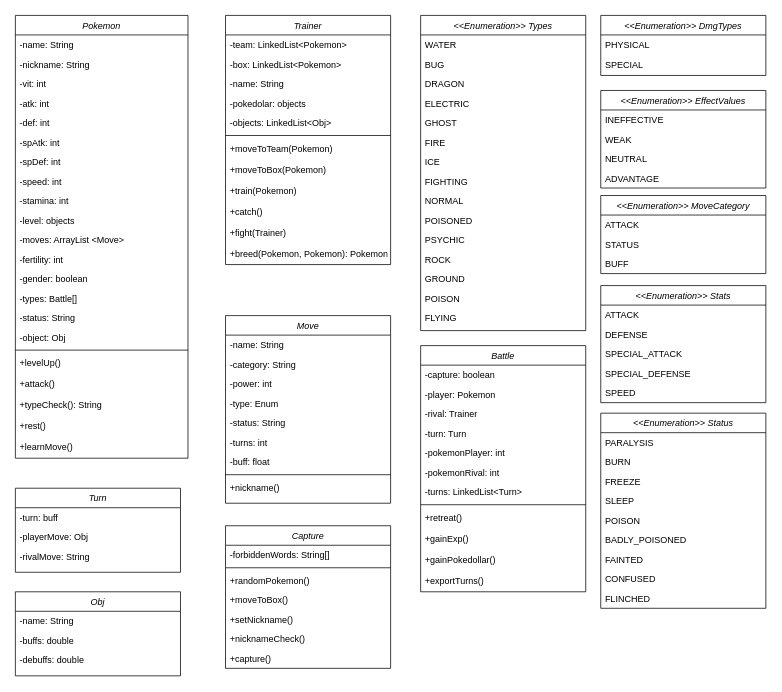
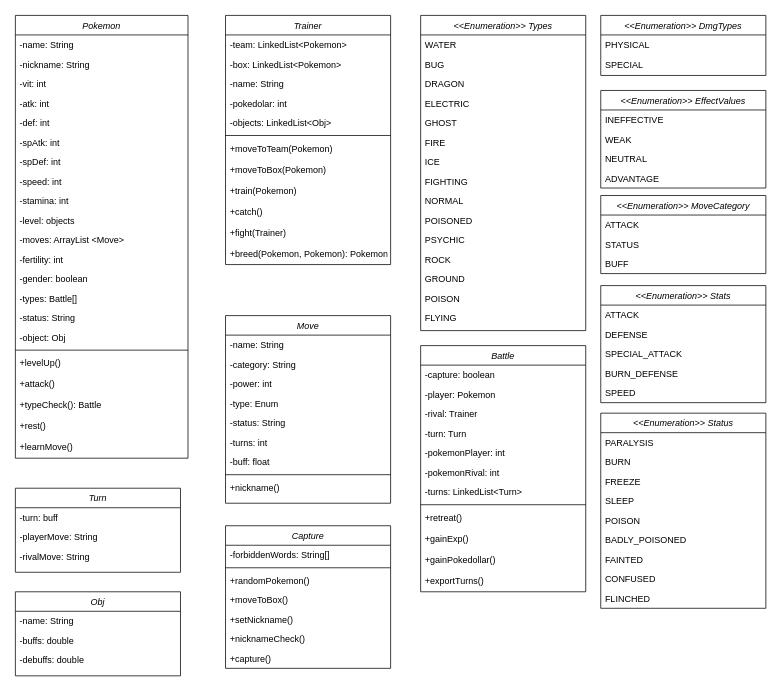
node "-pokedolar: objects": label "-pokedolar: objects" -> "-pokedolar: int"
node "SPECIAL_DEFENSE": label "SPECIAL_DEFENSE" -> "BURN_DEFENSE"
node "+typeCheck(): String": label "+typeCheck(): String" -> "+typeCheck(): Battle"
node "-playerMove: Obj": label "-playerMove: Obj" -> "-playerMove: String"
